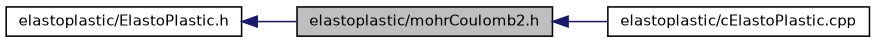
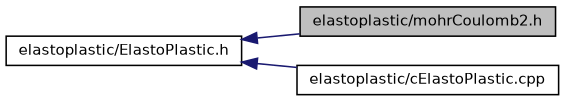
edge "elastoplastic/cElastoPlastic.cpp" -> "elastoplastic/mohrCoulomb2.h": now "elastoplastic/cElastoPlastic.cpp" -> "elastoplastic/ElastoPlastic.h"
